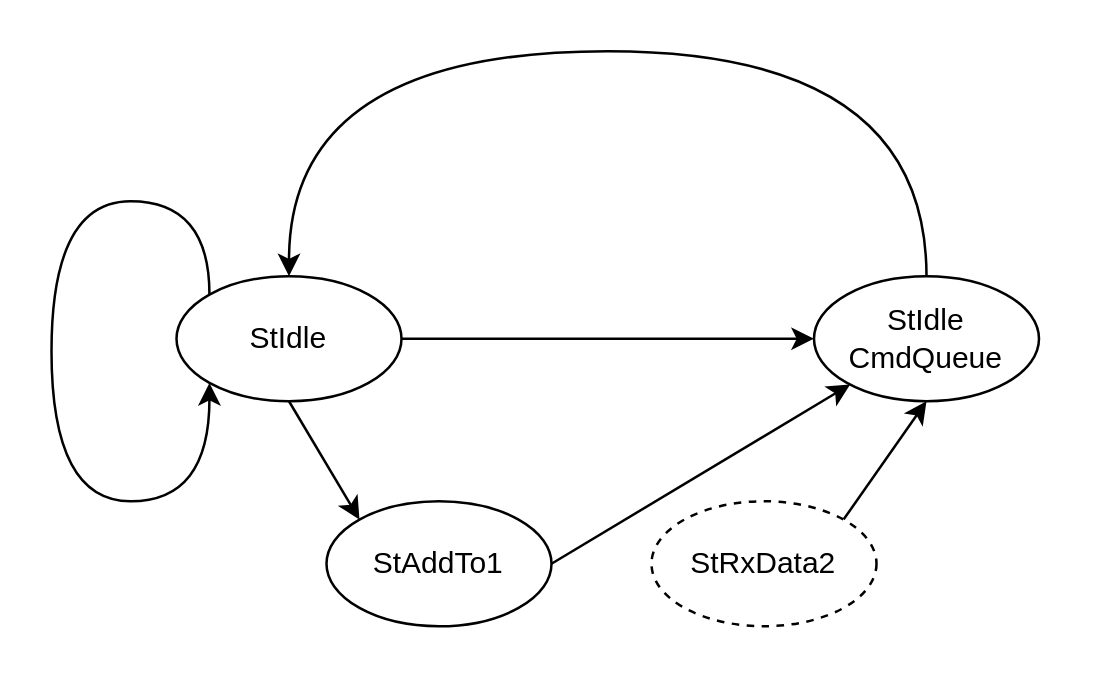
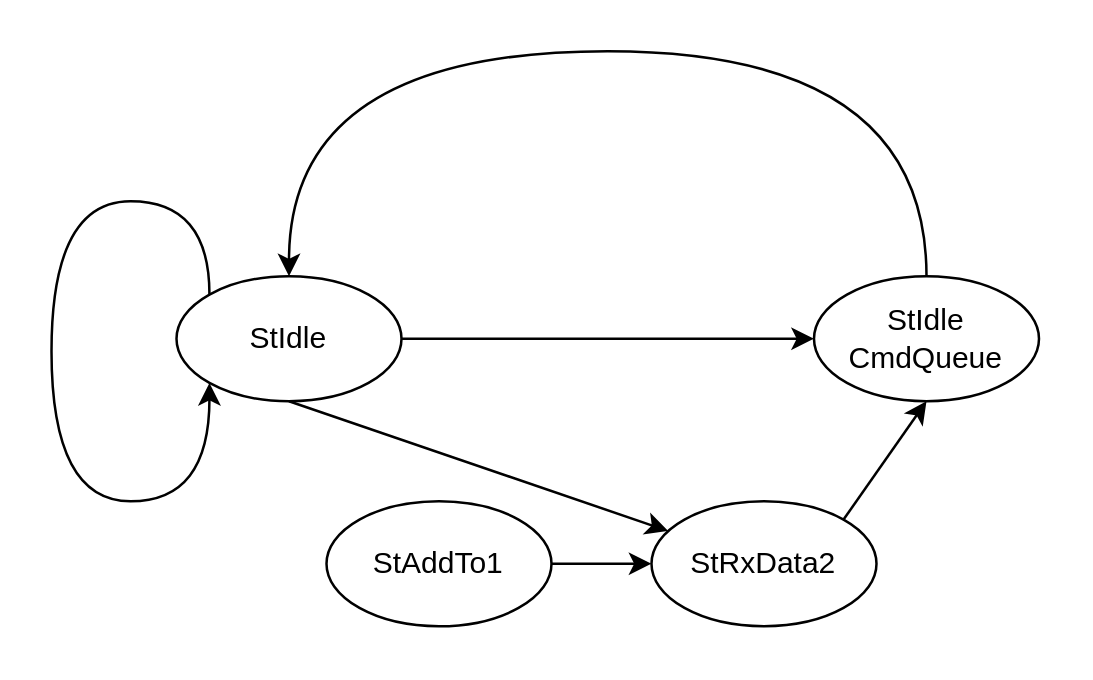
edge "StIdle" -> "StAddTo1": now "StIdle" -> "StRxData2"
edge "StAddTo1" -> "StIdle CmdQueue": now "StAddTo1" -> "StRxData2"
node "StRxData2": style dashed -> solid
